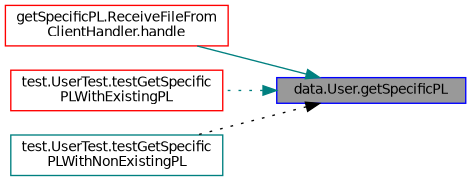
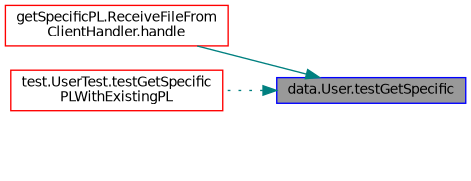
node "data.User.getSpecificPL": label "data.User.getSpecificPL" -> "data.User.testGetSpecific"
node "test.UserTest.testGetSpecific PLWithNonExistingPL": removed
